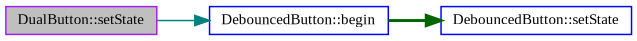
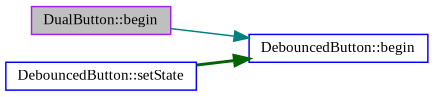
node "DualButton::setState": label "DualButton::setState" -> "DualButton::begin"
edge "DebouncedButton::begin" -> "DebouncedButton::setState": reversed
